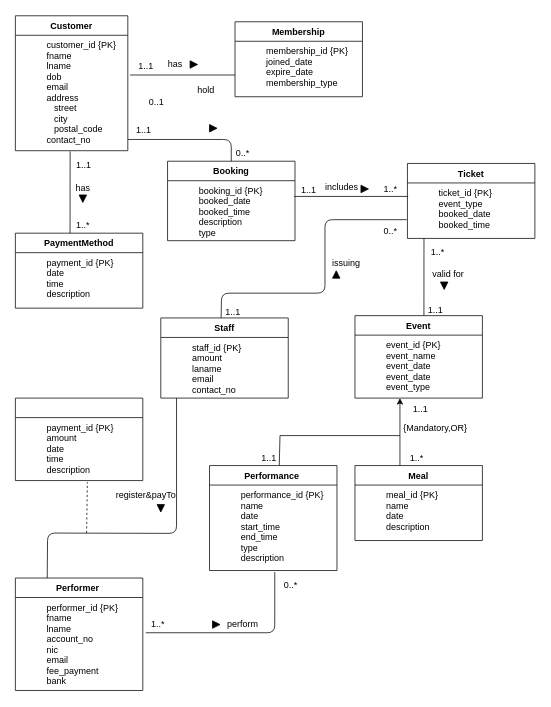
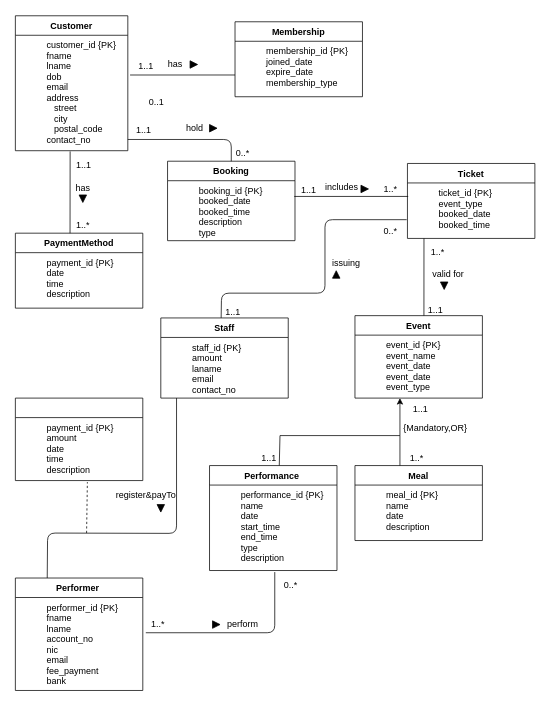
node "hold": moved (206, 90) -> (195, 128)
